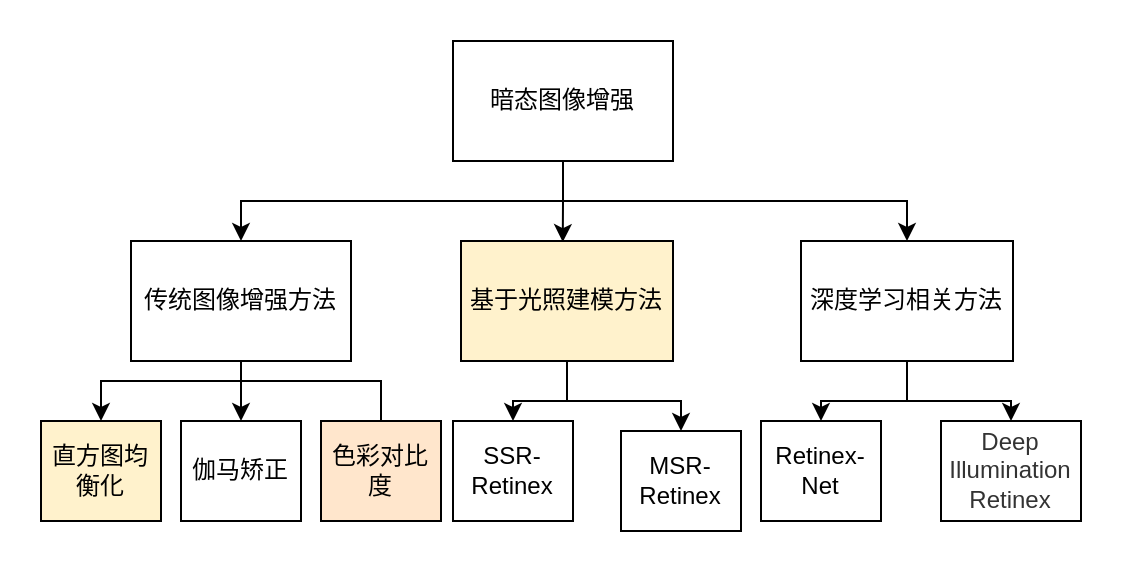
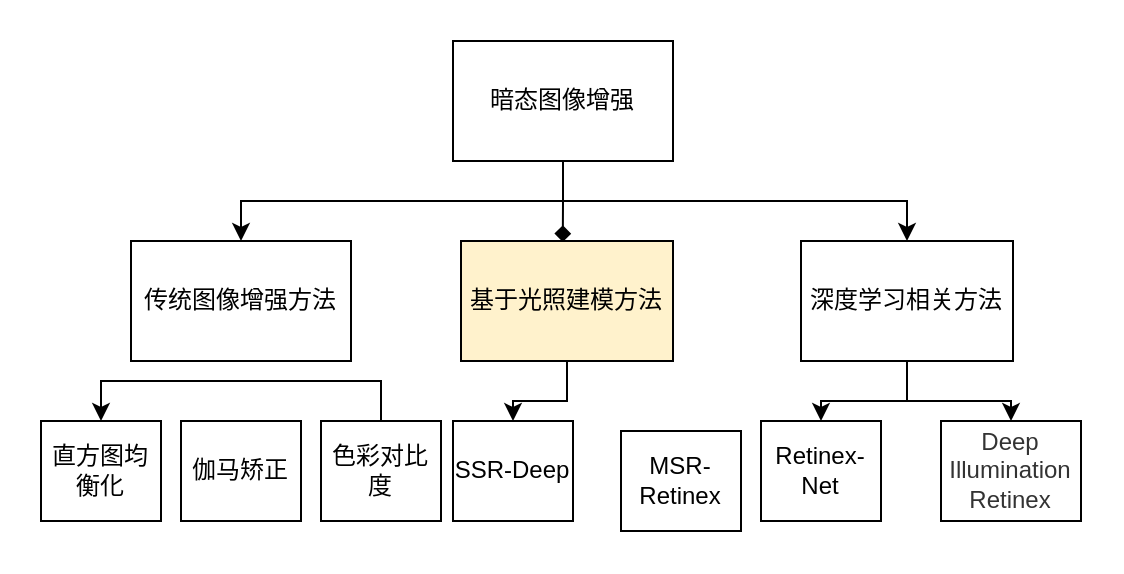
edge "暗态图像增强" -> "基于光照建模方法": arrowhead classic -> diamond
edge "传统图像增强方法" -> "伽马矫正": removed
edge "基于光照建模方法" -> "MSR-Retinex": removed
node "直方图均衡化": fillcolor #fff2cc -> #ffffff
node "色彩对比度": fillcolor #ffe6cc -> #ffffff
node "SSR-Retinex": label "SSR-Retinex" -> "SSR-Deep"
